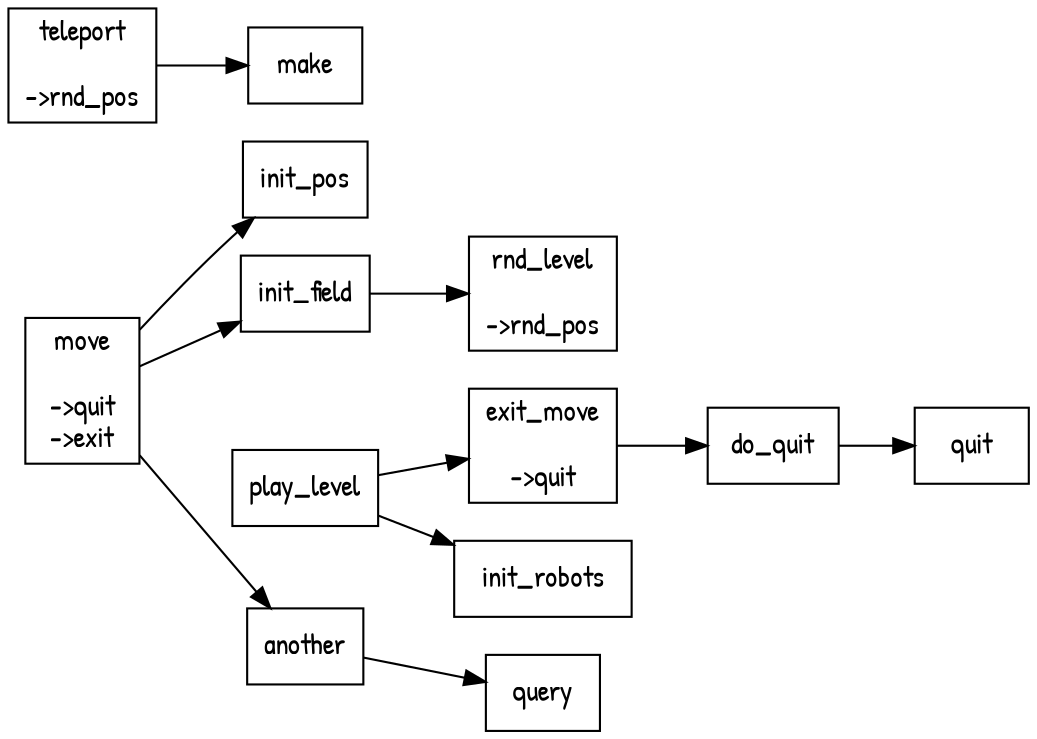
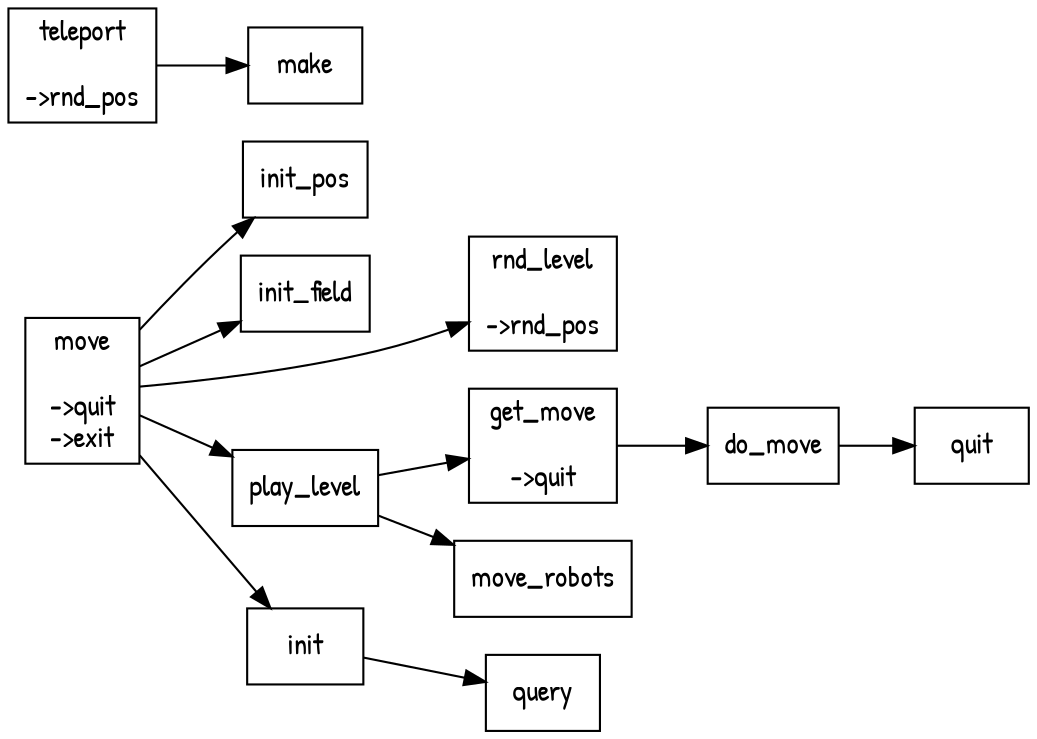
edge "init_field" -> "rnd_level ->rnd_pos": now "move ->quit ->exit" -> "rnd_level ->rnd_pos"
edge "move ->quit ->exit" -> "play_level": added
node "exit_move ->quit": label "exit_move ->quit" -> "get_move ->quit"
node "do_quit": label "do_quit" -> "do_move"
node "init_robots": label "init_robots" -> "move_robots"
node "another": label "another" -> "init"
